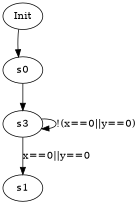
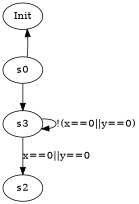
edge "Init" -> "s0": reversed
node "s1": label "s1" -> "s2"
